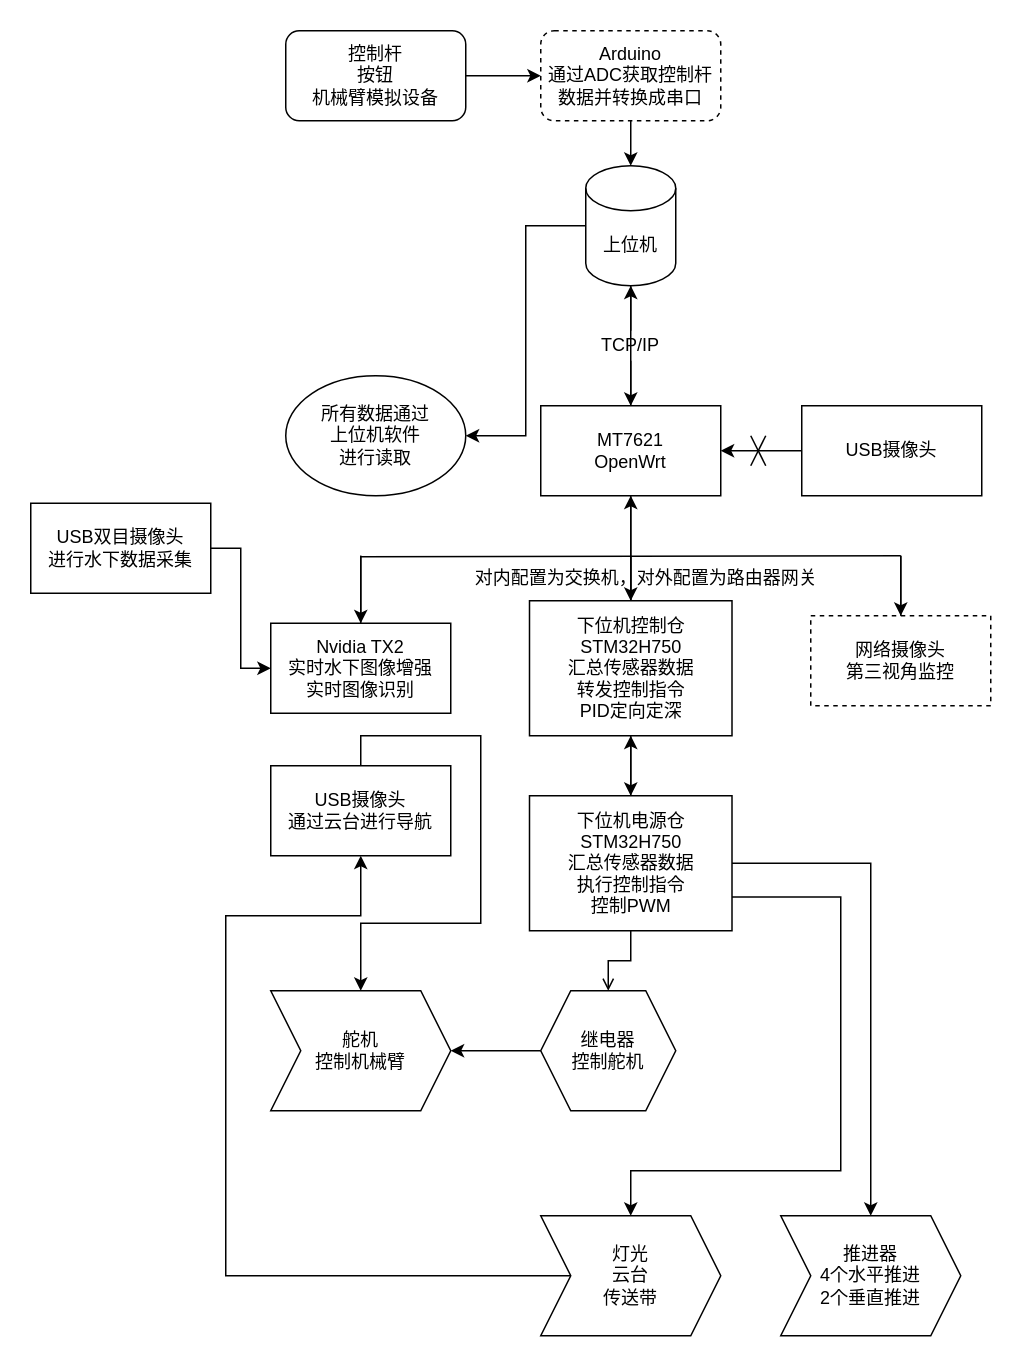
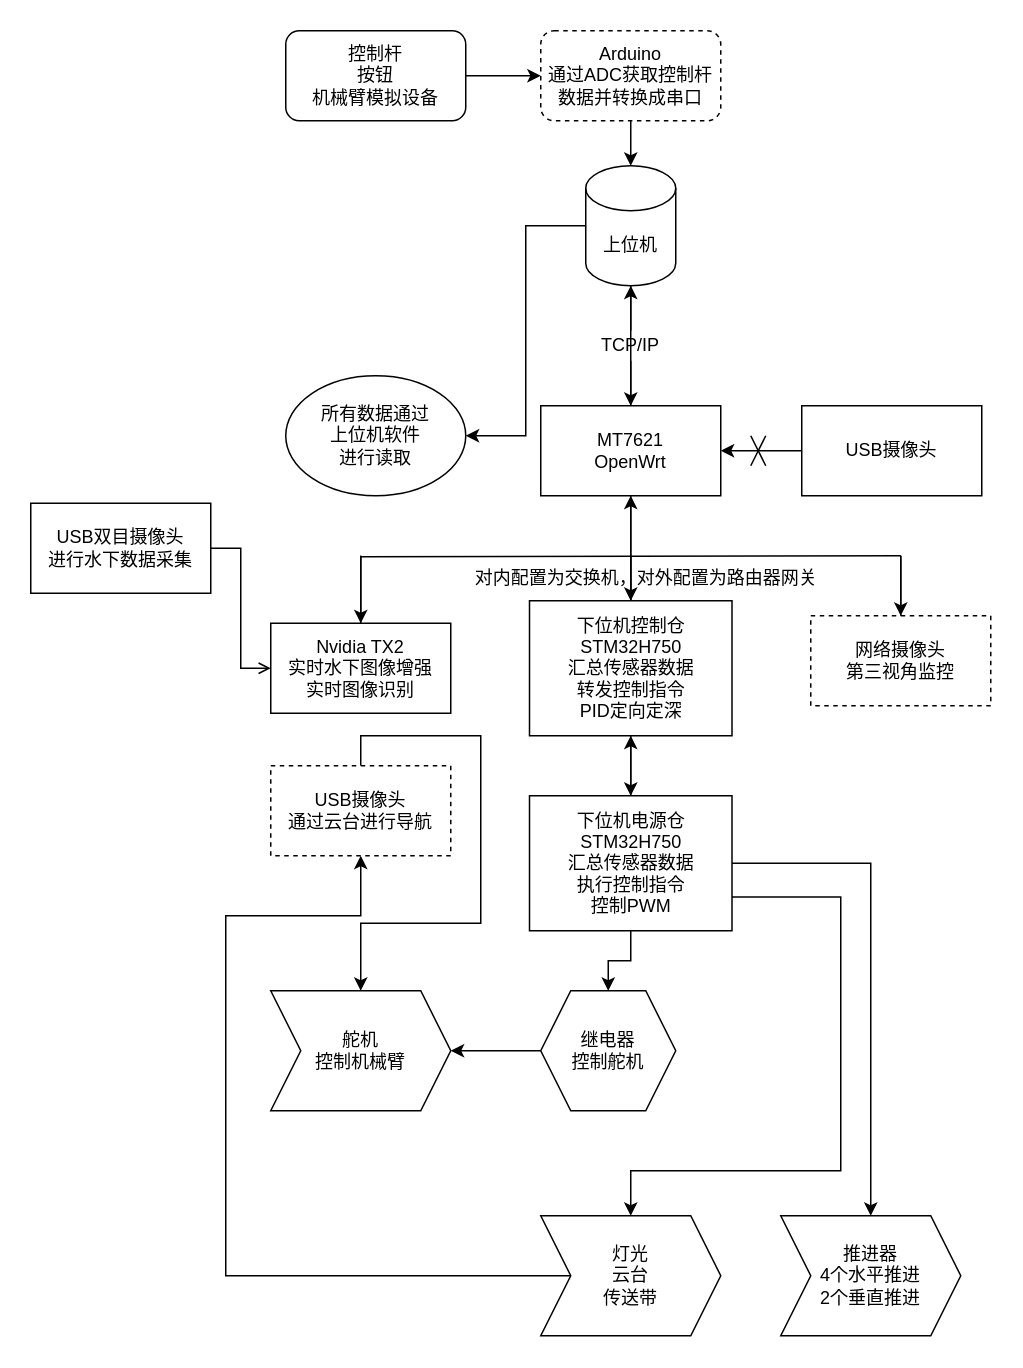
edge "USB双目摄像头 进行水下数据采集" -> "Nvidia TX2 实时水下图像增强 实时图像识别": arrowhead classic -> open
node "USB摄像头 通过云台进行导航": style solid -> dashed
edge "下位机电源仓 STM32H750 汇总传感器数据 执行控制指令 控制PWM" -> "继电器 控制舵机": arrowhead open -> classic
